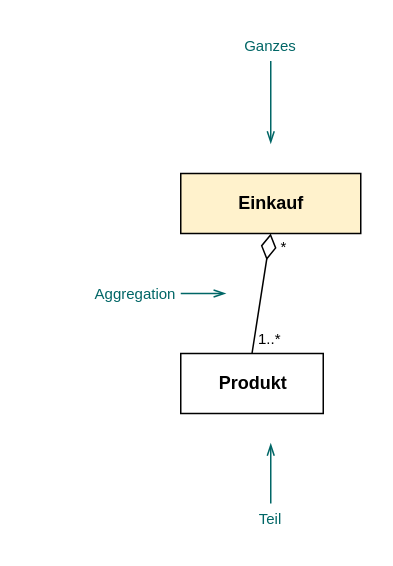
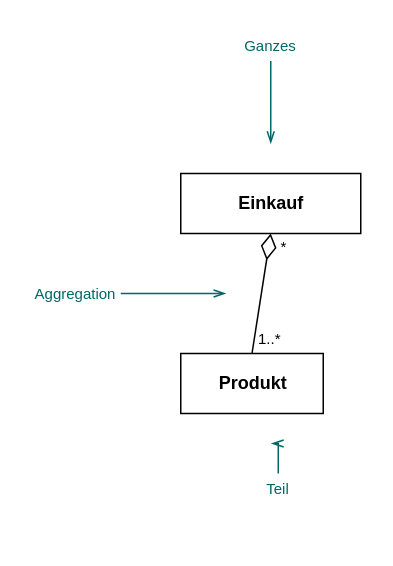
node "Einkauf": fillcolor #fff2cc -> #ffffff
node "Aggregation": moved (136, 293) -> (76, 293)
node "Teil": moved (271, 518) -> (278, 488)
